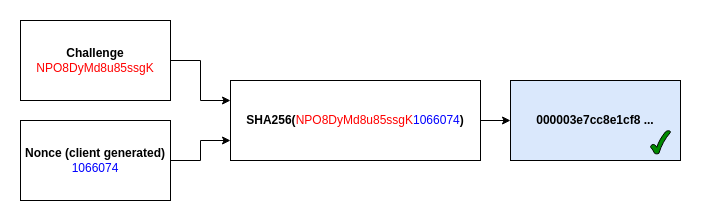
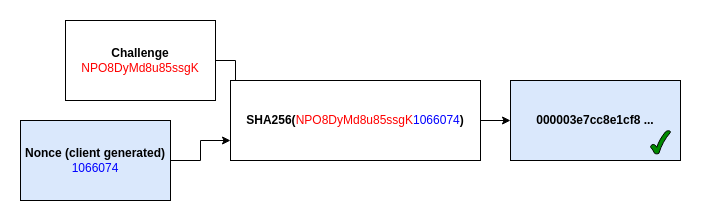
node "Challenge NPO8DyMd8u85ssgK": moved (96, 61) -> (141, 61)
node "Nonce (client generated) 1066074": fillcolor #ffffff -> #dae8fc
